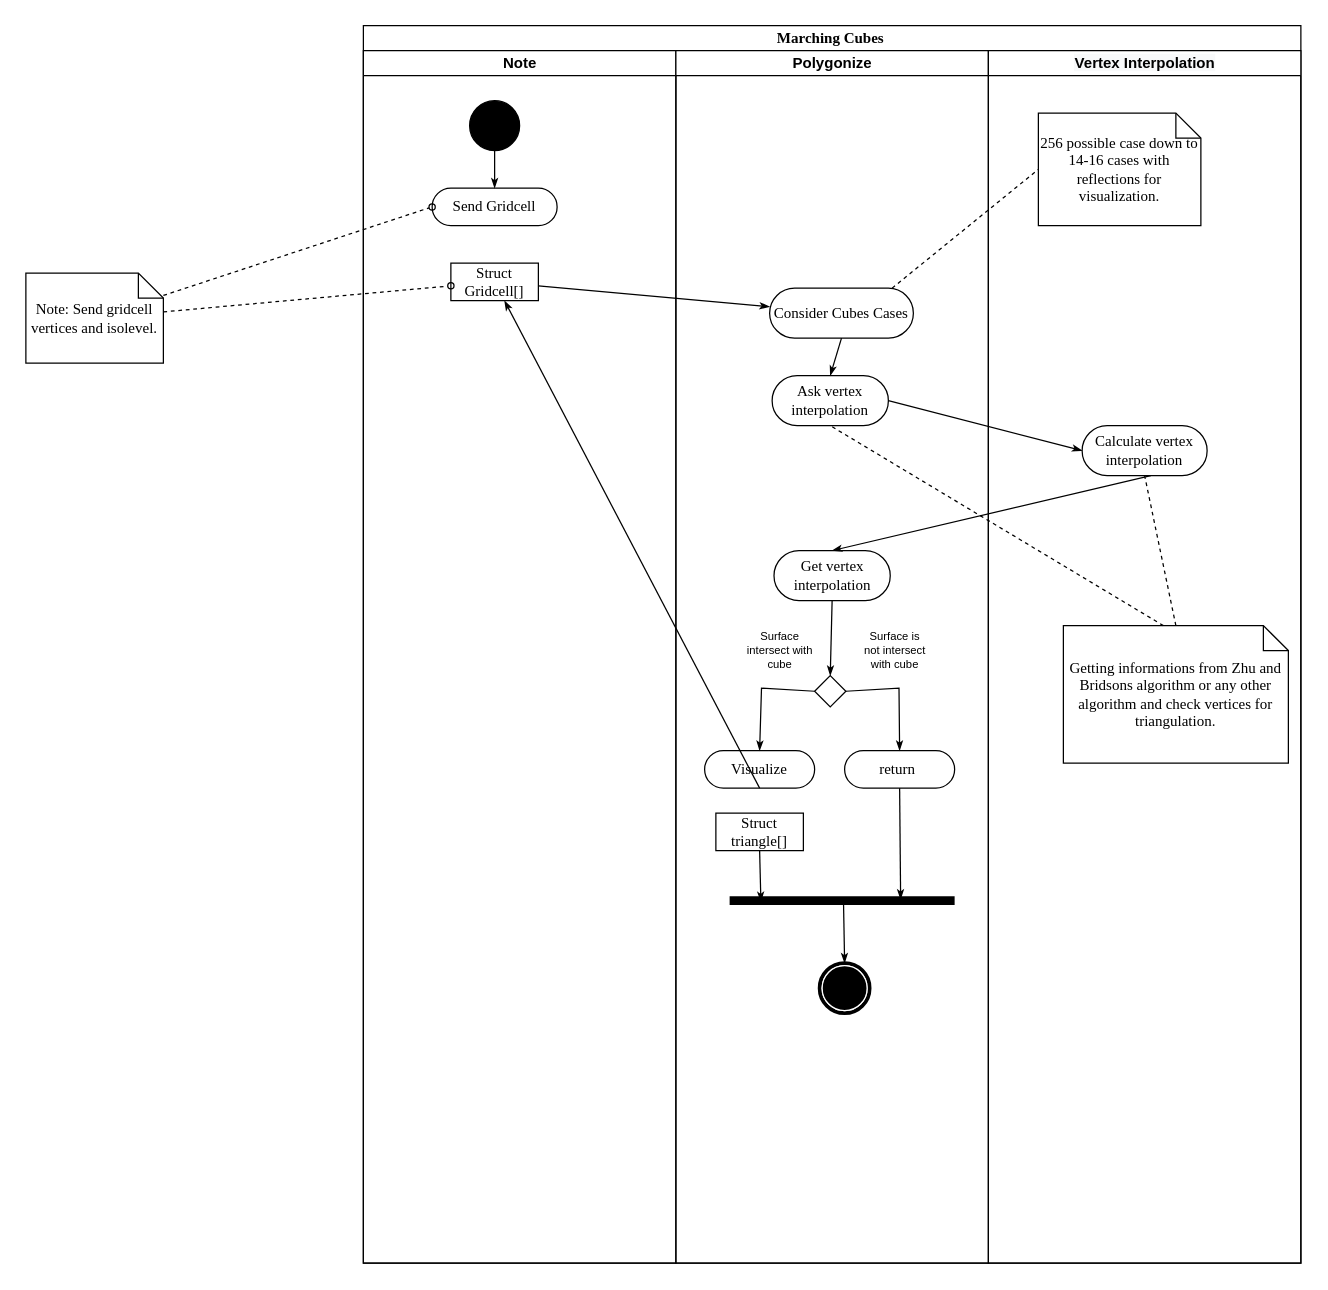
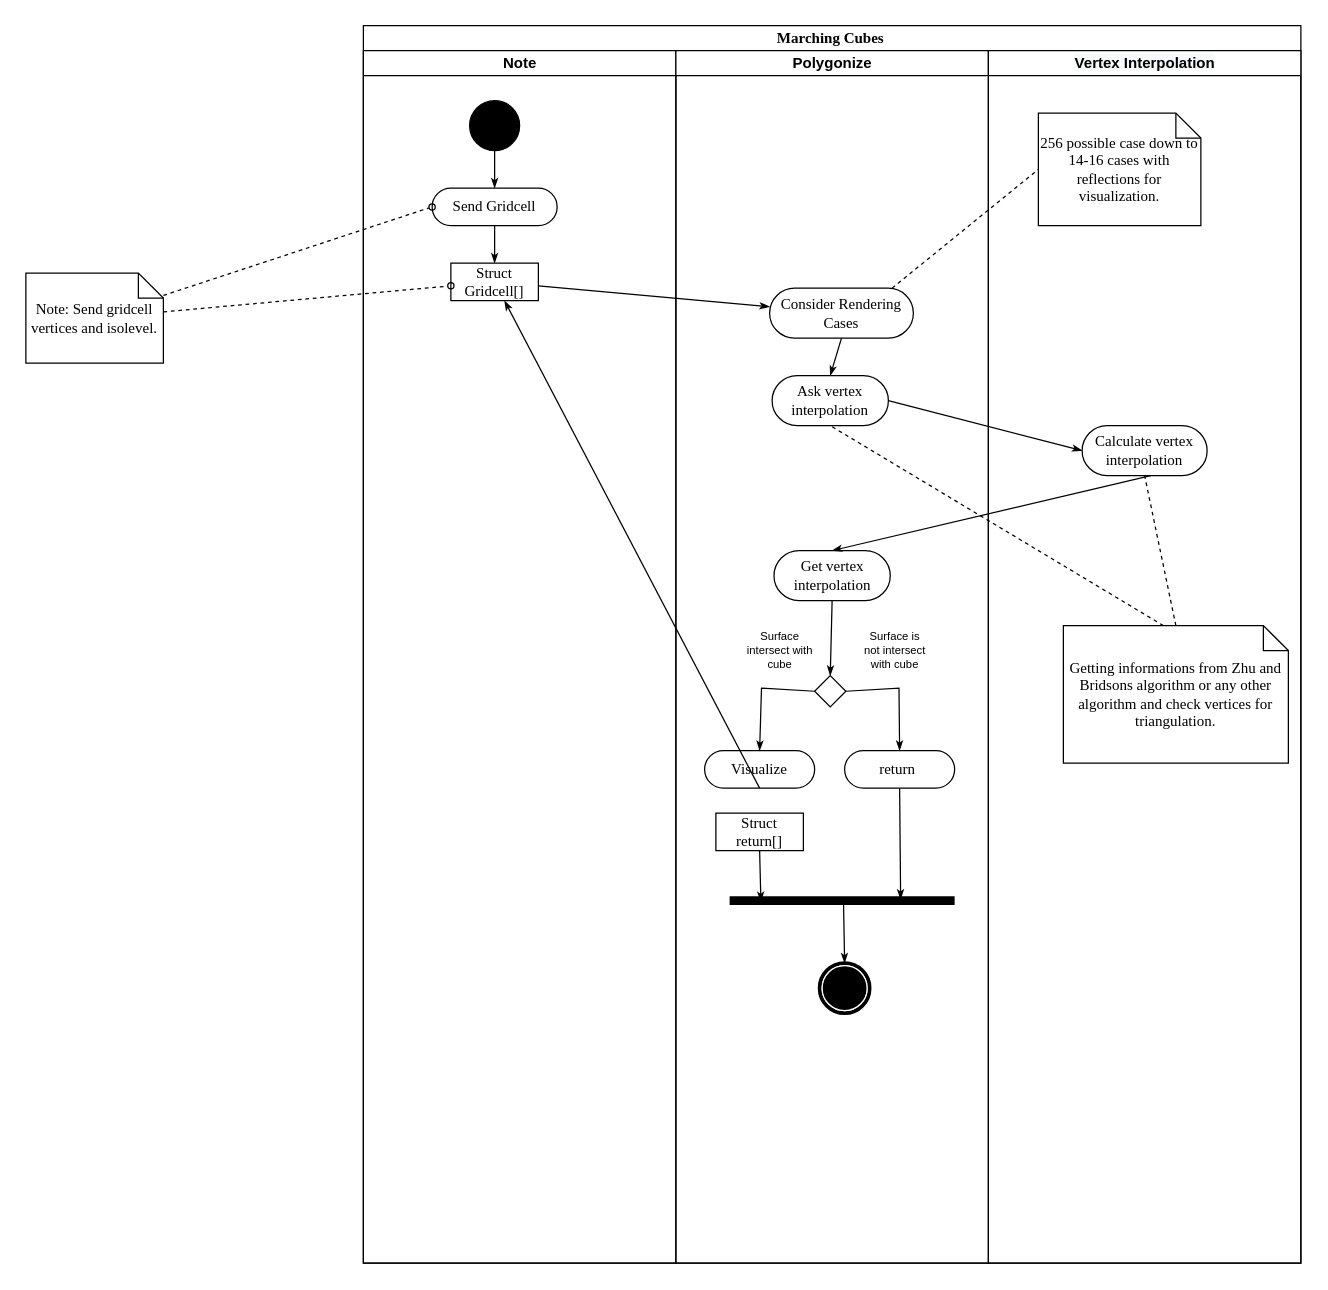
edge "Send Gridcell" -> "Struct Gridcell[]": added
node "Consider Cubes Cases": label "Consider Cubes Cases" -> "Consider Rendering Cases"
node "Struct triangle[]": label "Struct triangle[]" -> "Struct return[]"
